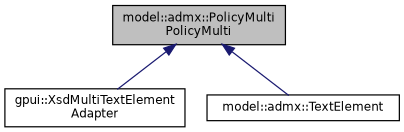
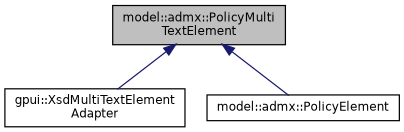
node "model::admx::PolicyMulti PolicyMulti": label "model::admx::PolicyMulti PolicyMulti" -> "model::admx::PolicyMulti TextElement"
node "model::admx::TextElement": label "model::admx::TextElement" -> "model::admx::PolicyElement"
